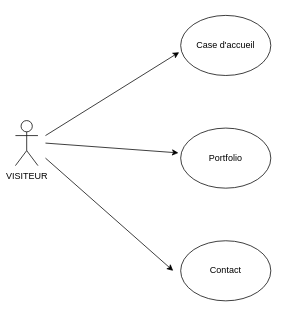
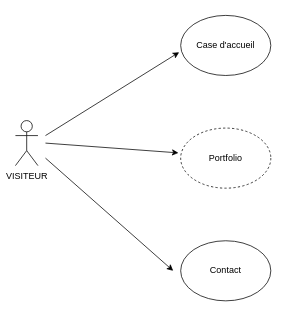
node "Portfolio": style solid -> dashed
